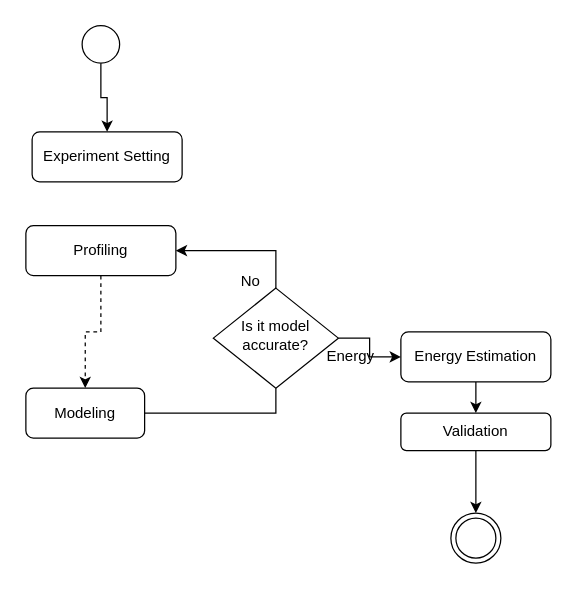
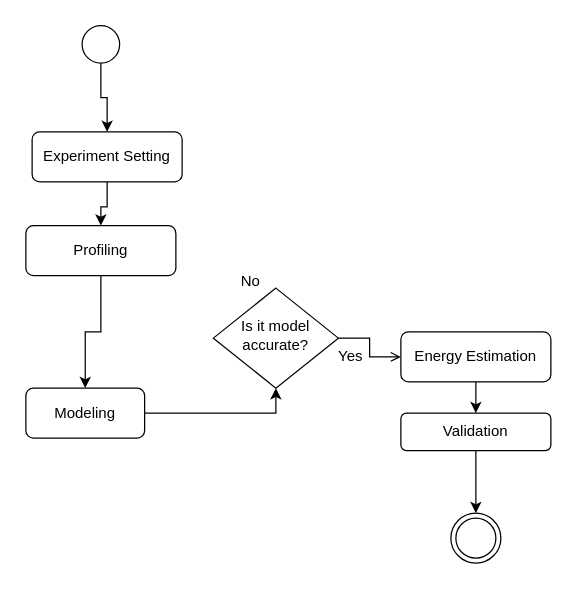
edge "Experiment Setting" -> "Profiling": added
edge "Is it model accurate?" -> "Profiling": removed
edge "Profiling" -> "Modeling": style dashed -> solid
node "Energy": label "Energy" -> "Yes"
edge "Is it model accurate?" -> "Energy Estimation": arrowhead classic -> open
edge "Is it model accurate?" -- "Modeling": arrowhead none -> classic
